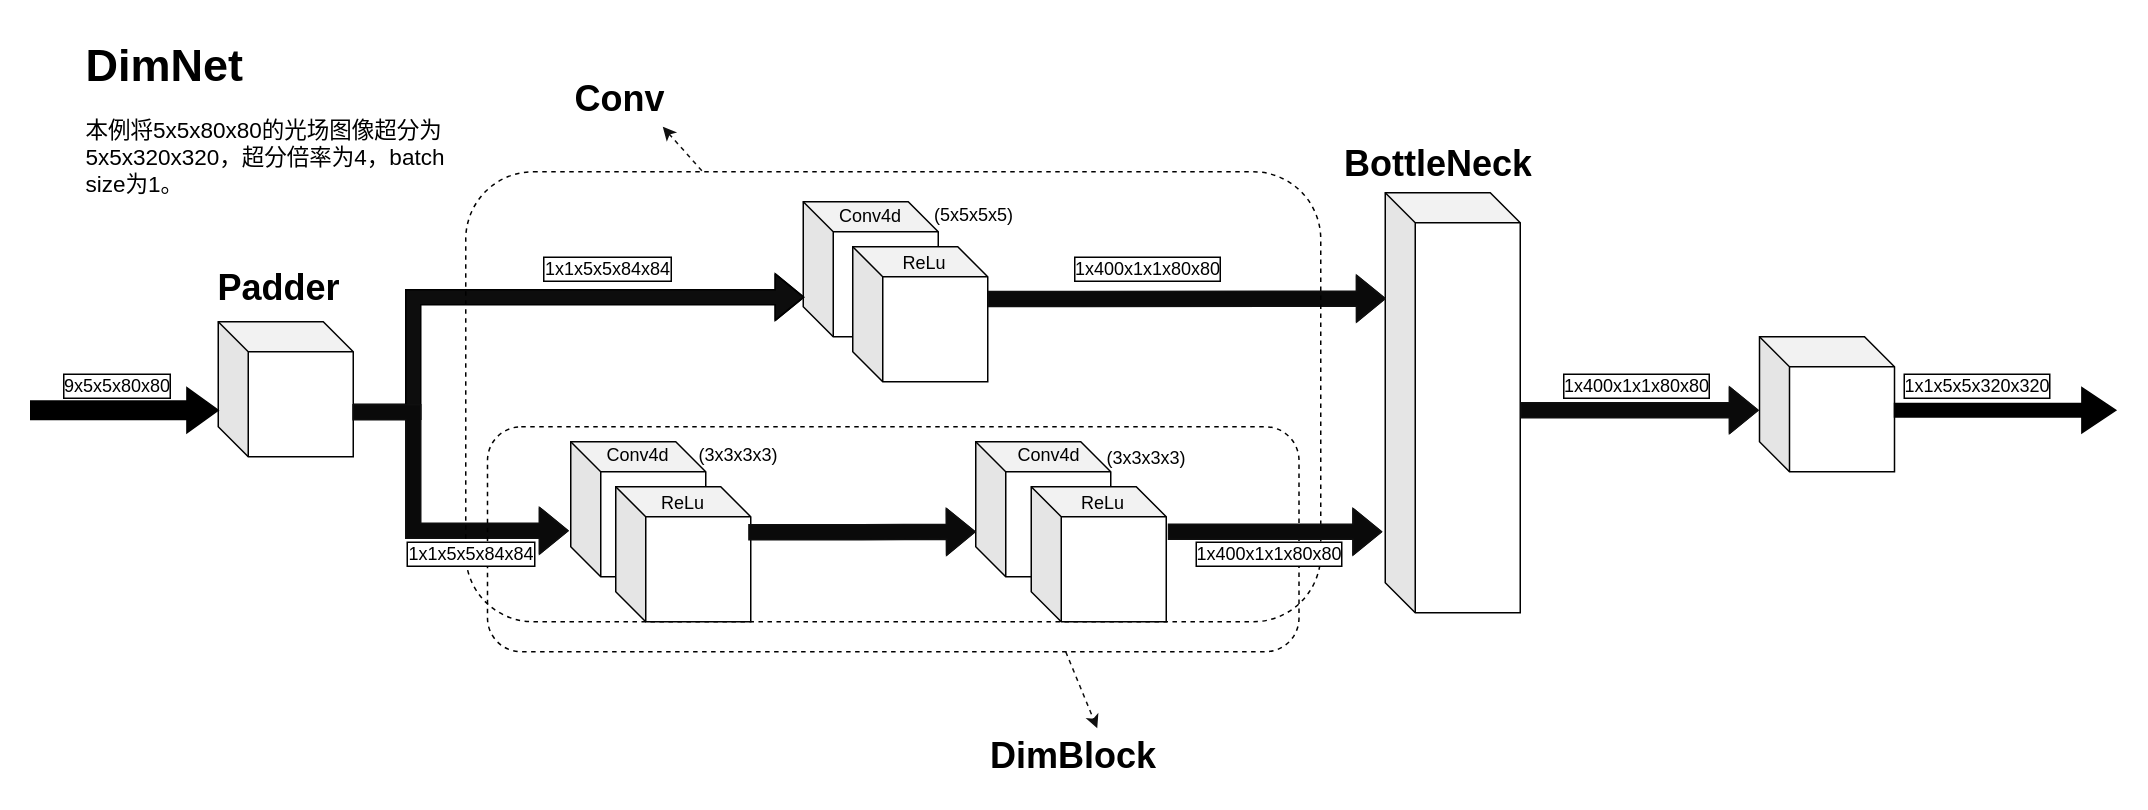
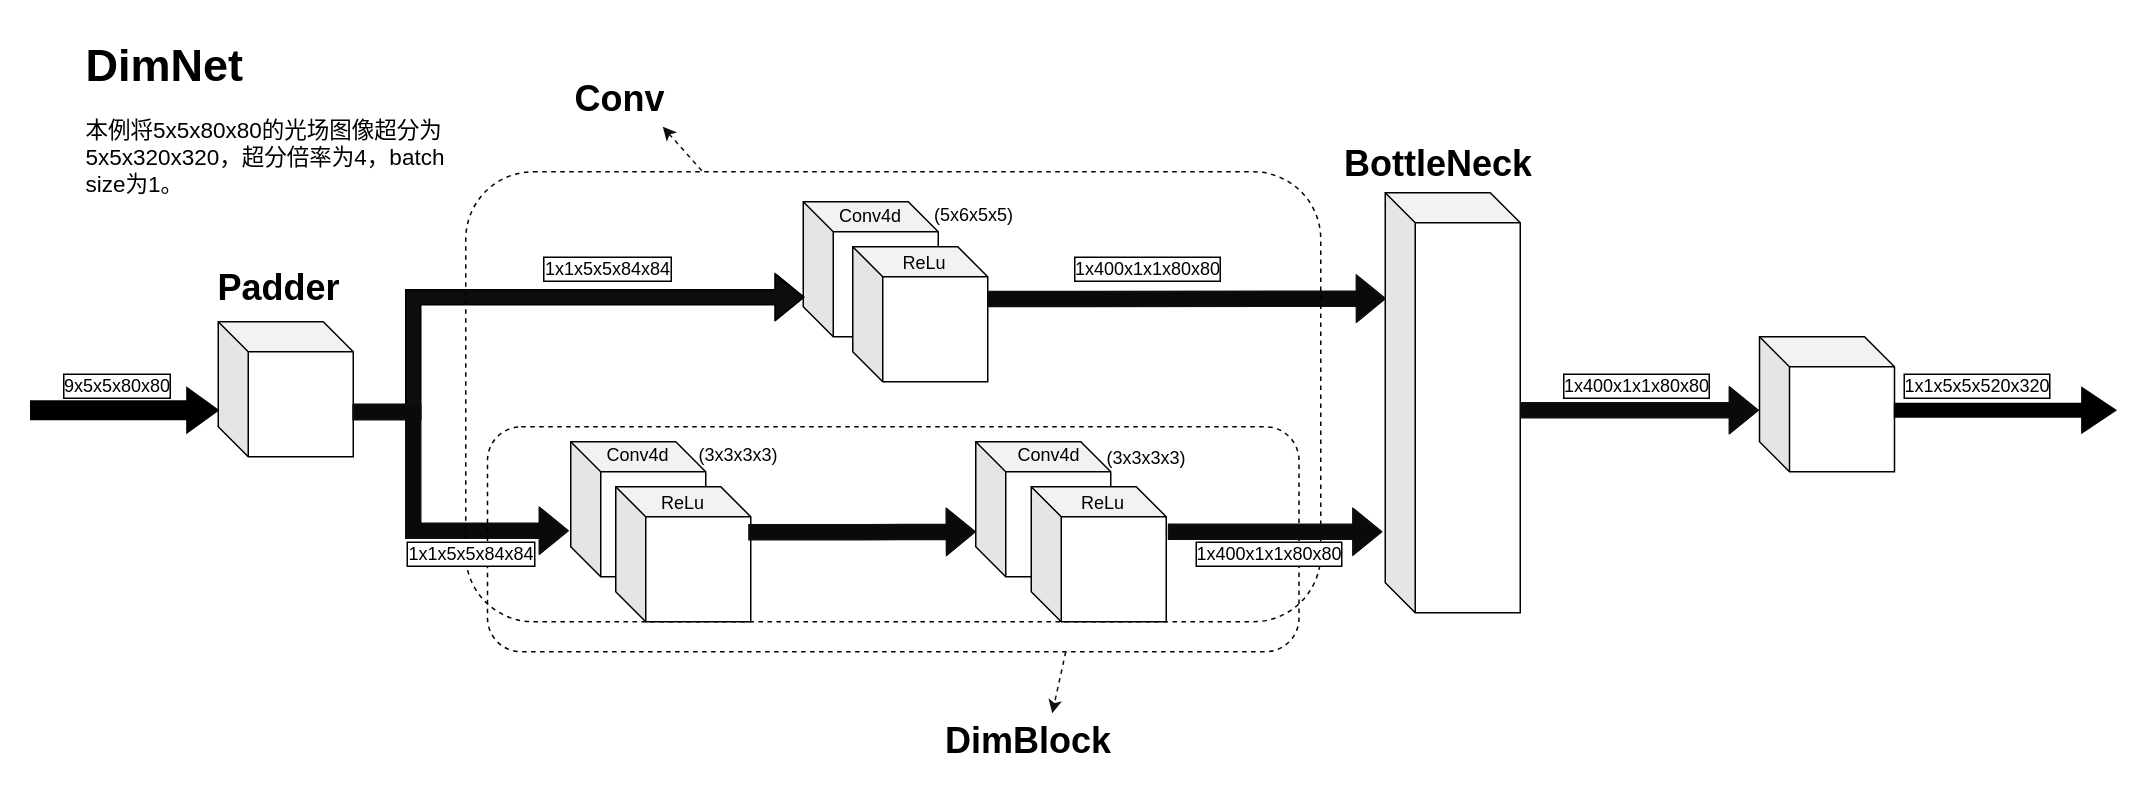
node "(5x5x5x5)": label "(5x5x5x5)" -> "(5x6x5x5)"
node "1x1x5x5x320x320": label "1x1x5x5x320x320" -> "1x1x5x5x520x320"
node "DimBlock": moved (1077, 760) -> (1032, 745)
